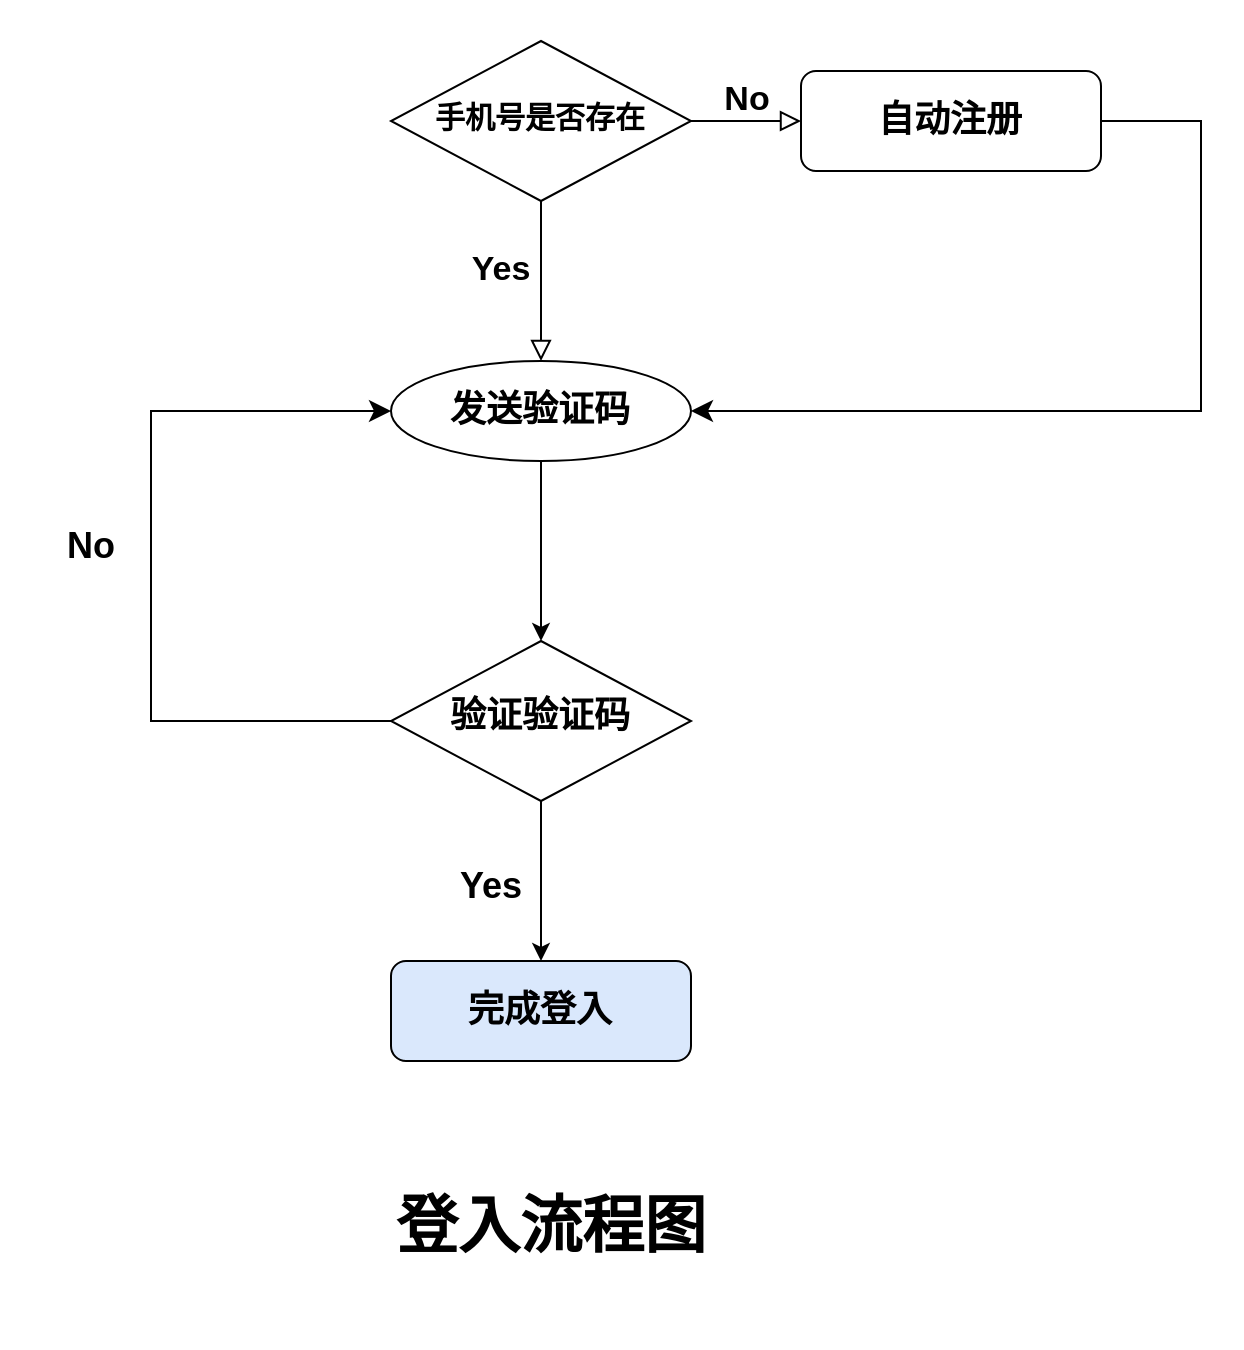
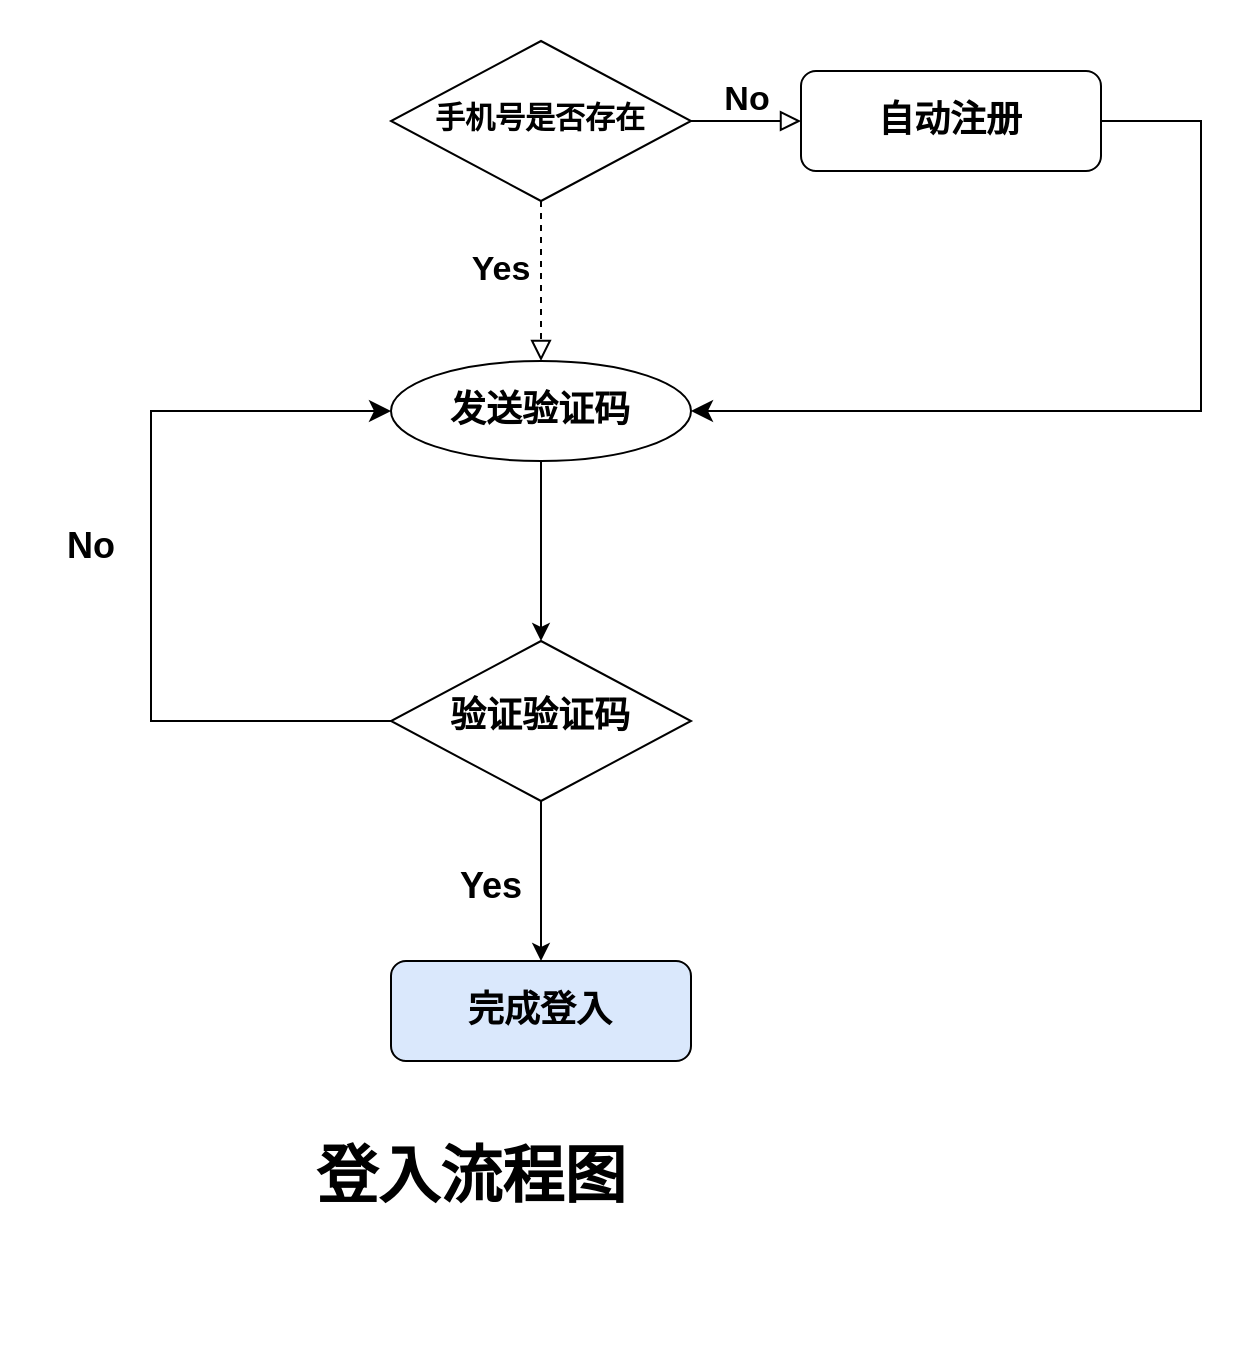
edge "手机号是否存在" -> "发送验证码": style solid -> dashed
node "登入流程图": moved (551, 1227) -> (471, 1177)
